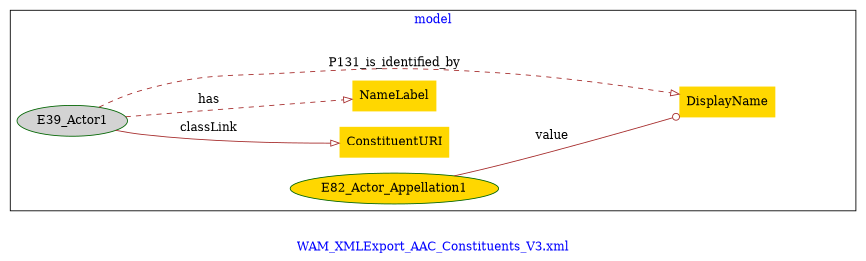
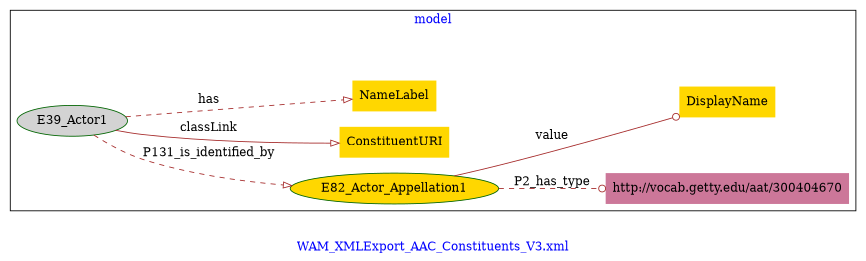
edge "E39_Actor1" -> "DisplayName": now "E39_Actor1" -> "E82_Actor_Appellation1"
node "http://vocab.getty.edu/aat/300404670": added
